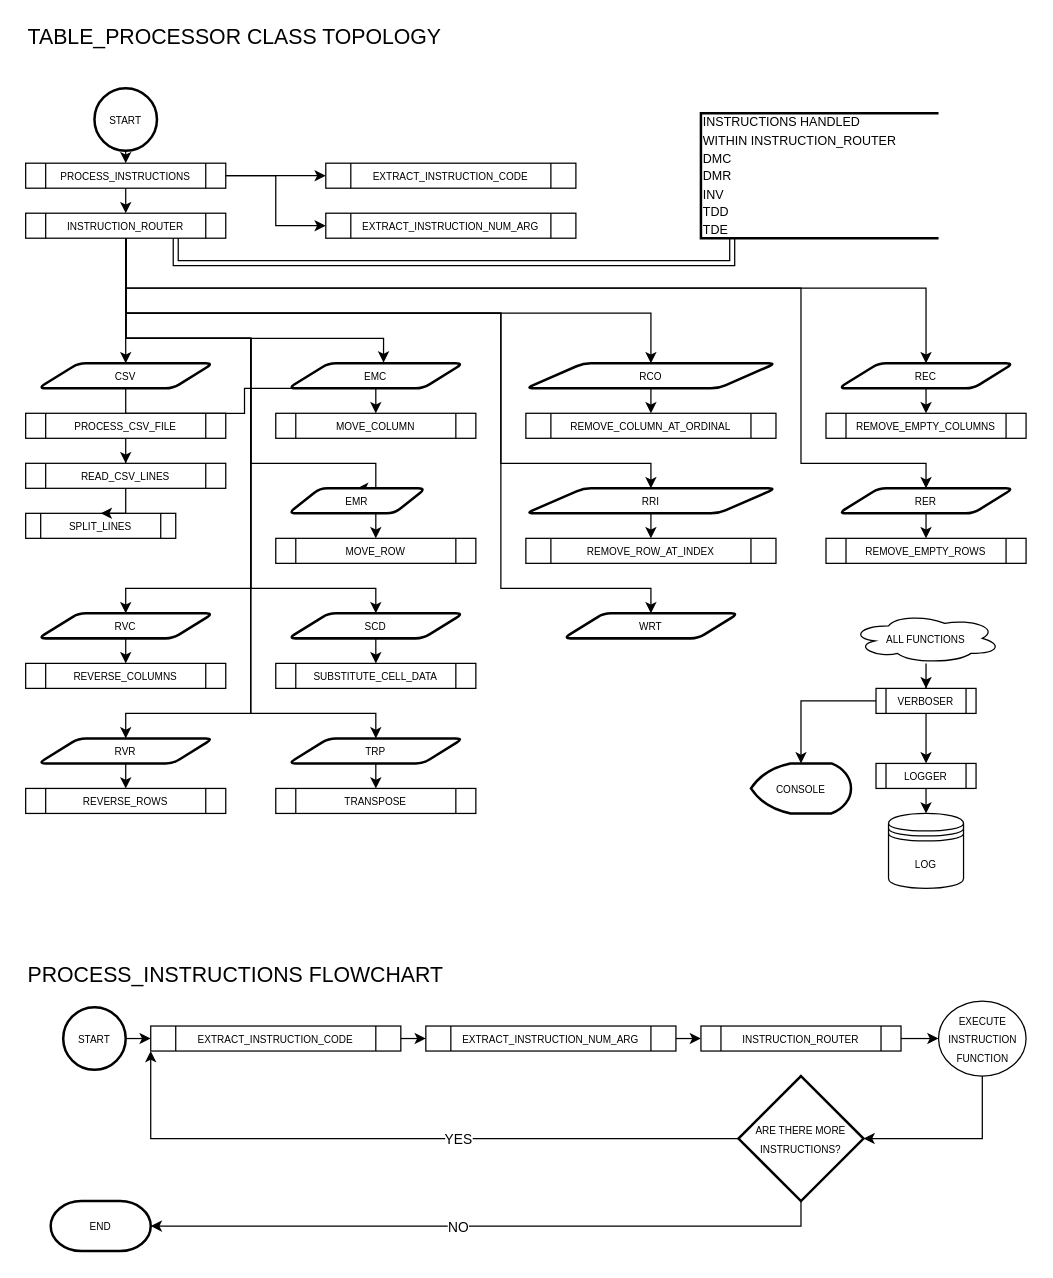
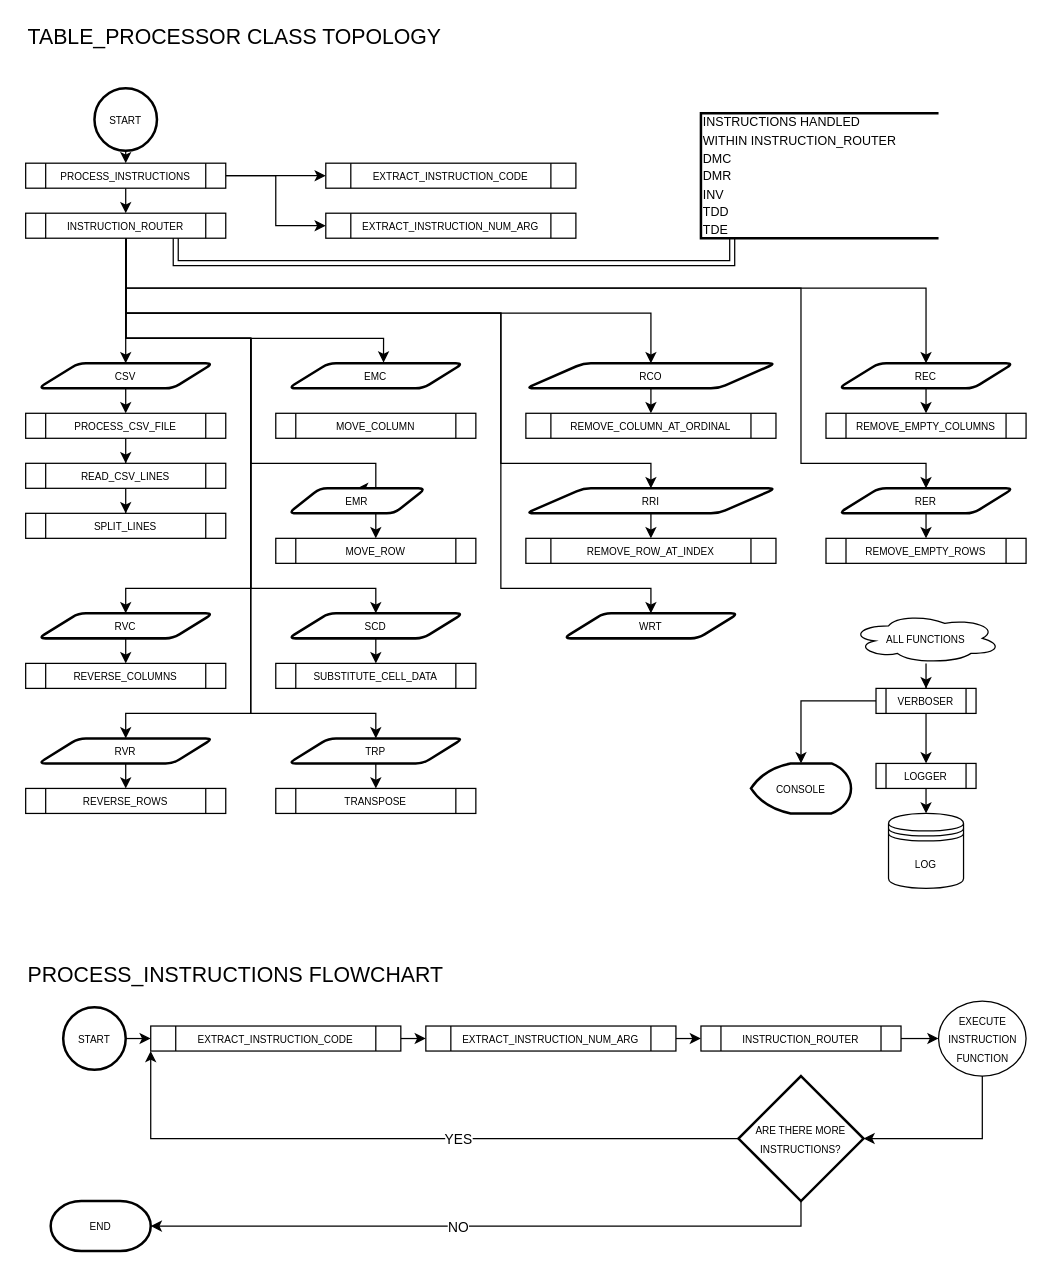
edge "CSV" -> "MOVE_COLUMN": now "CSV" -> "PROCESS_CSV_FILE"
node "SPLIT_LINES": size 150x25 -> 200x25
